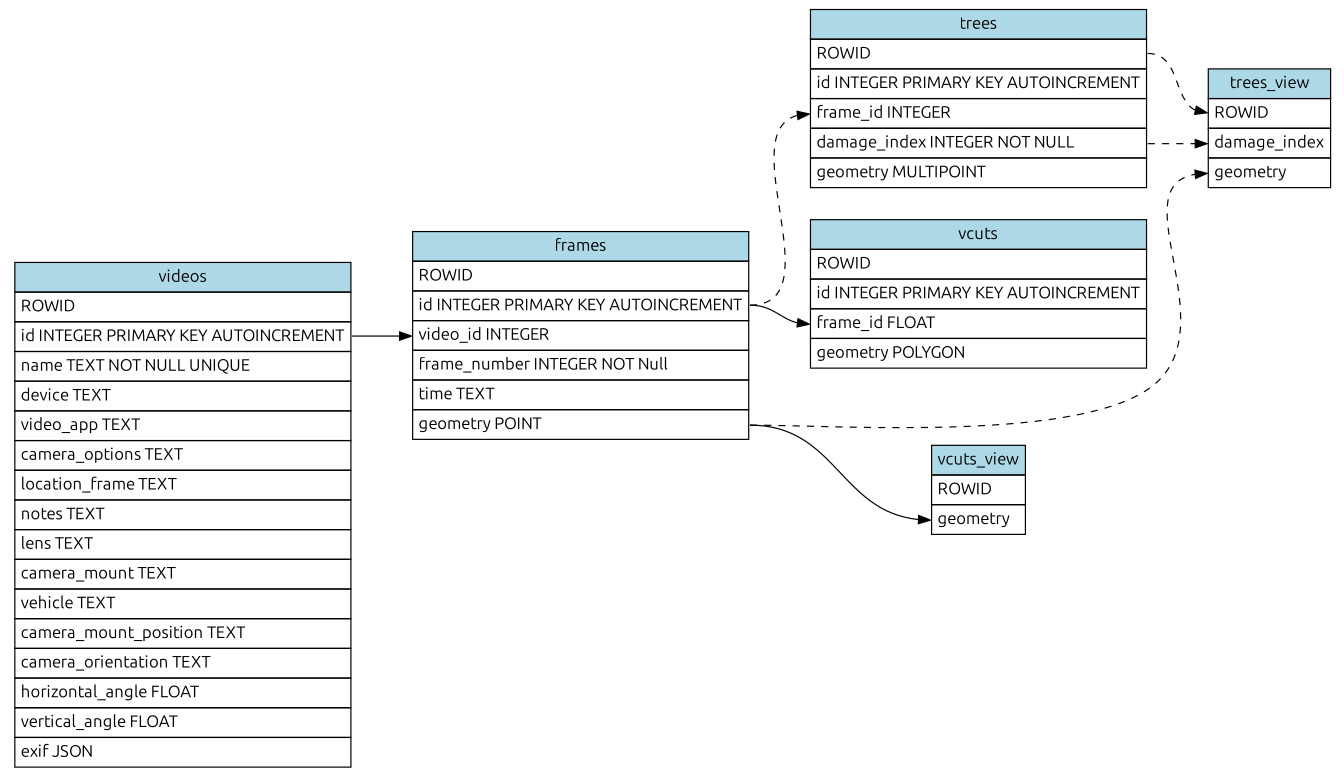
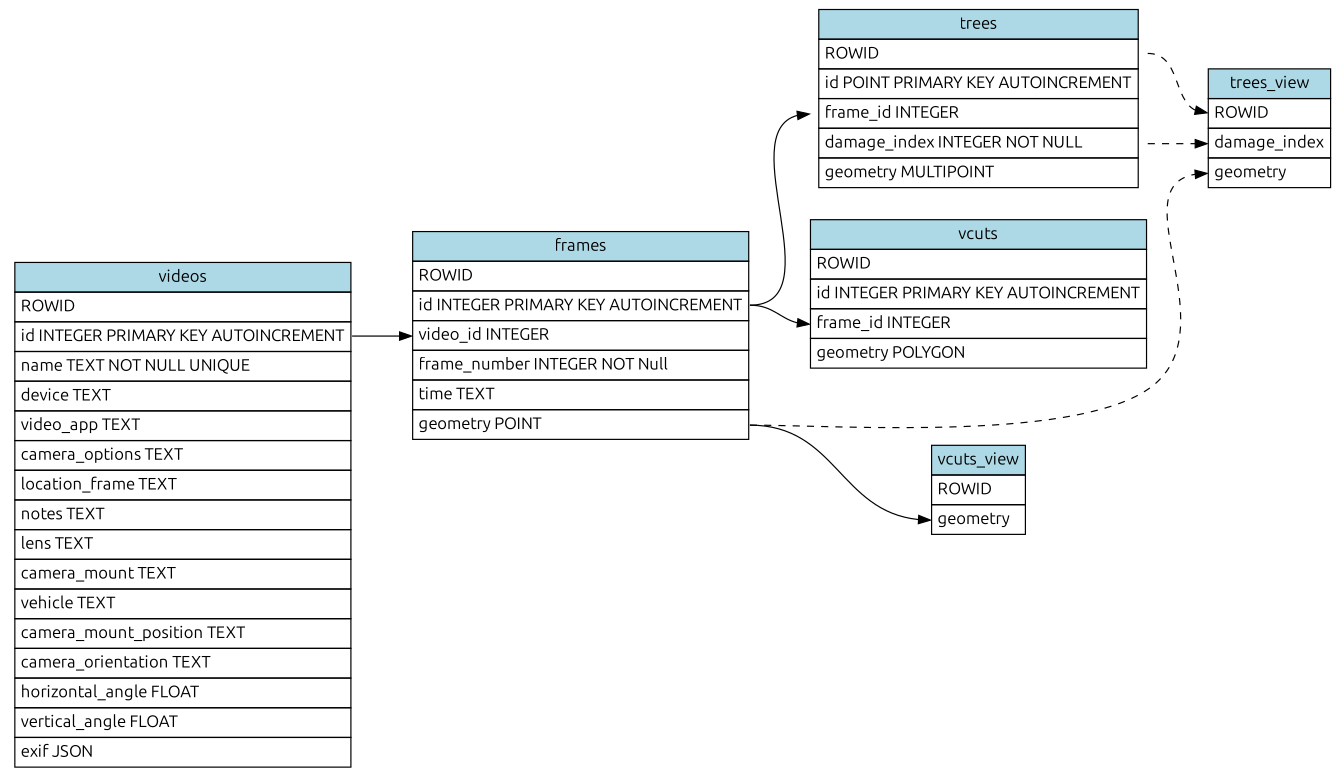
node "trees": text "id INTEGER PRIMARY KEY AUTOINCREMENT" -> "id POINT PRIMARY KEY AUTOINCREMENT"
edge "frames" -> "trees": style dashed -> solid
node "vcuts": text "frame_id FLOAT" -> "frame_id INTEGER"
